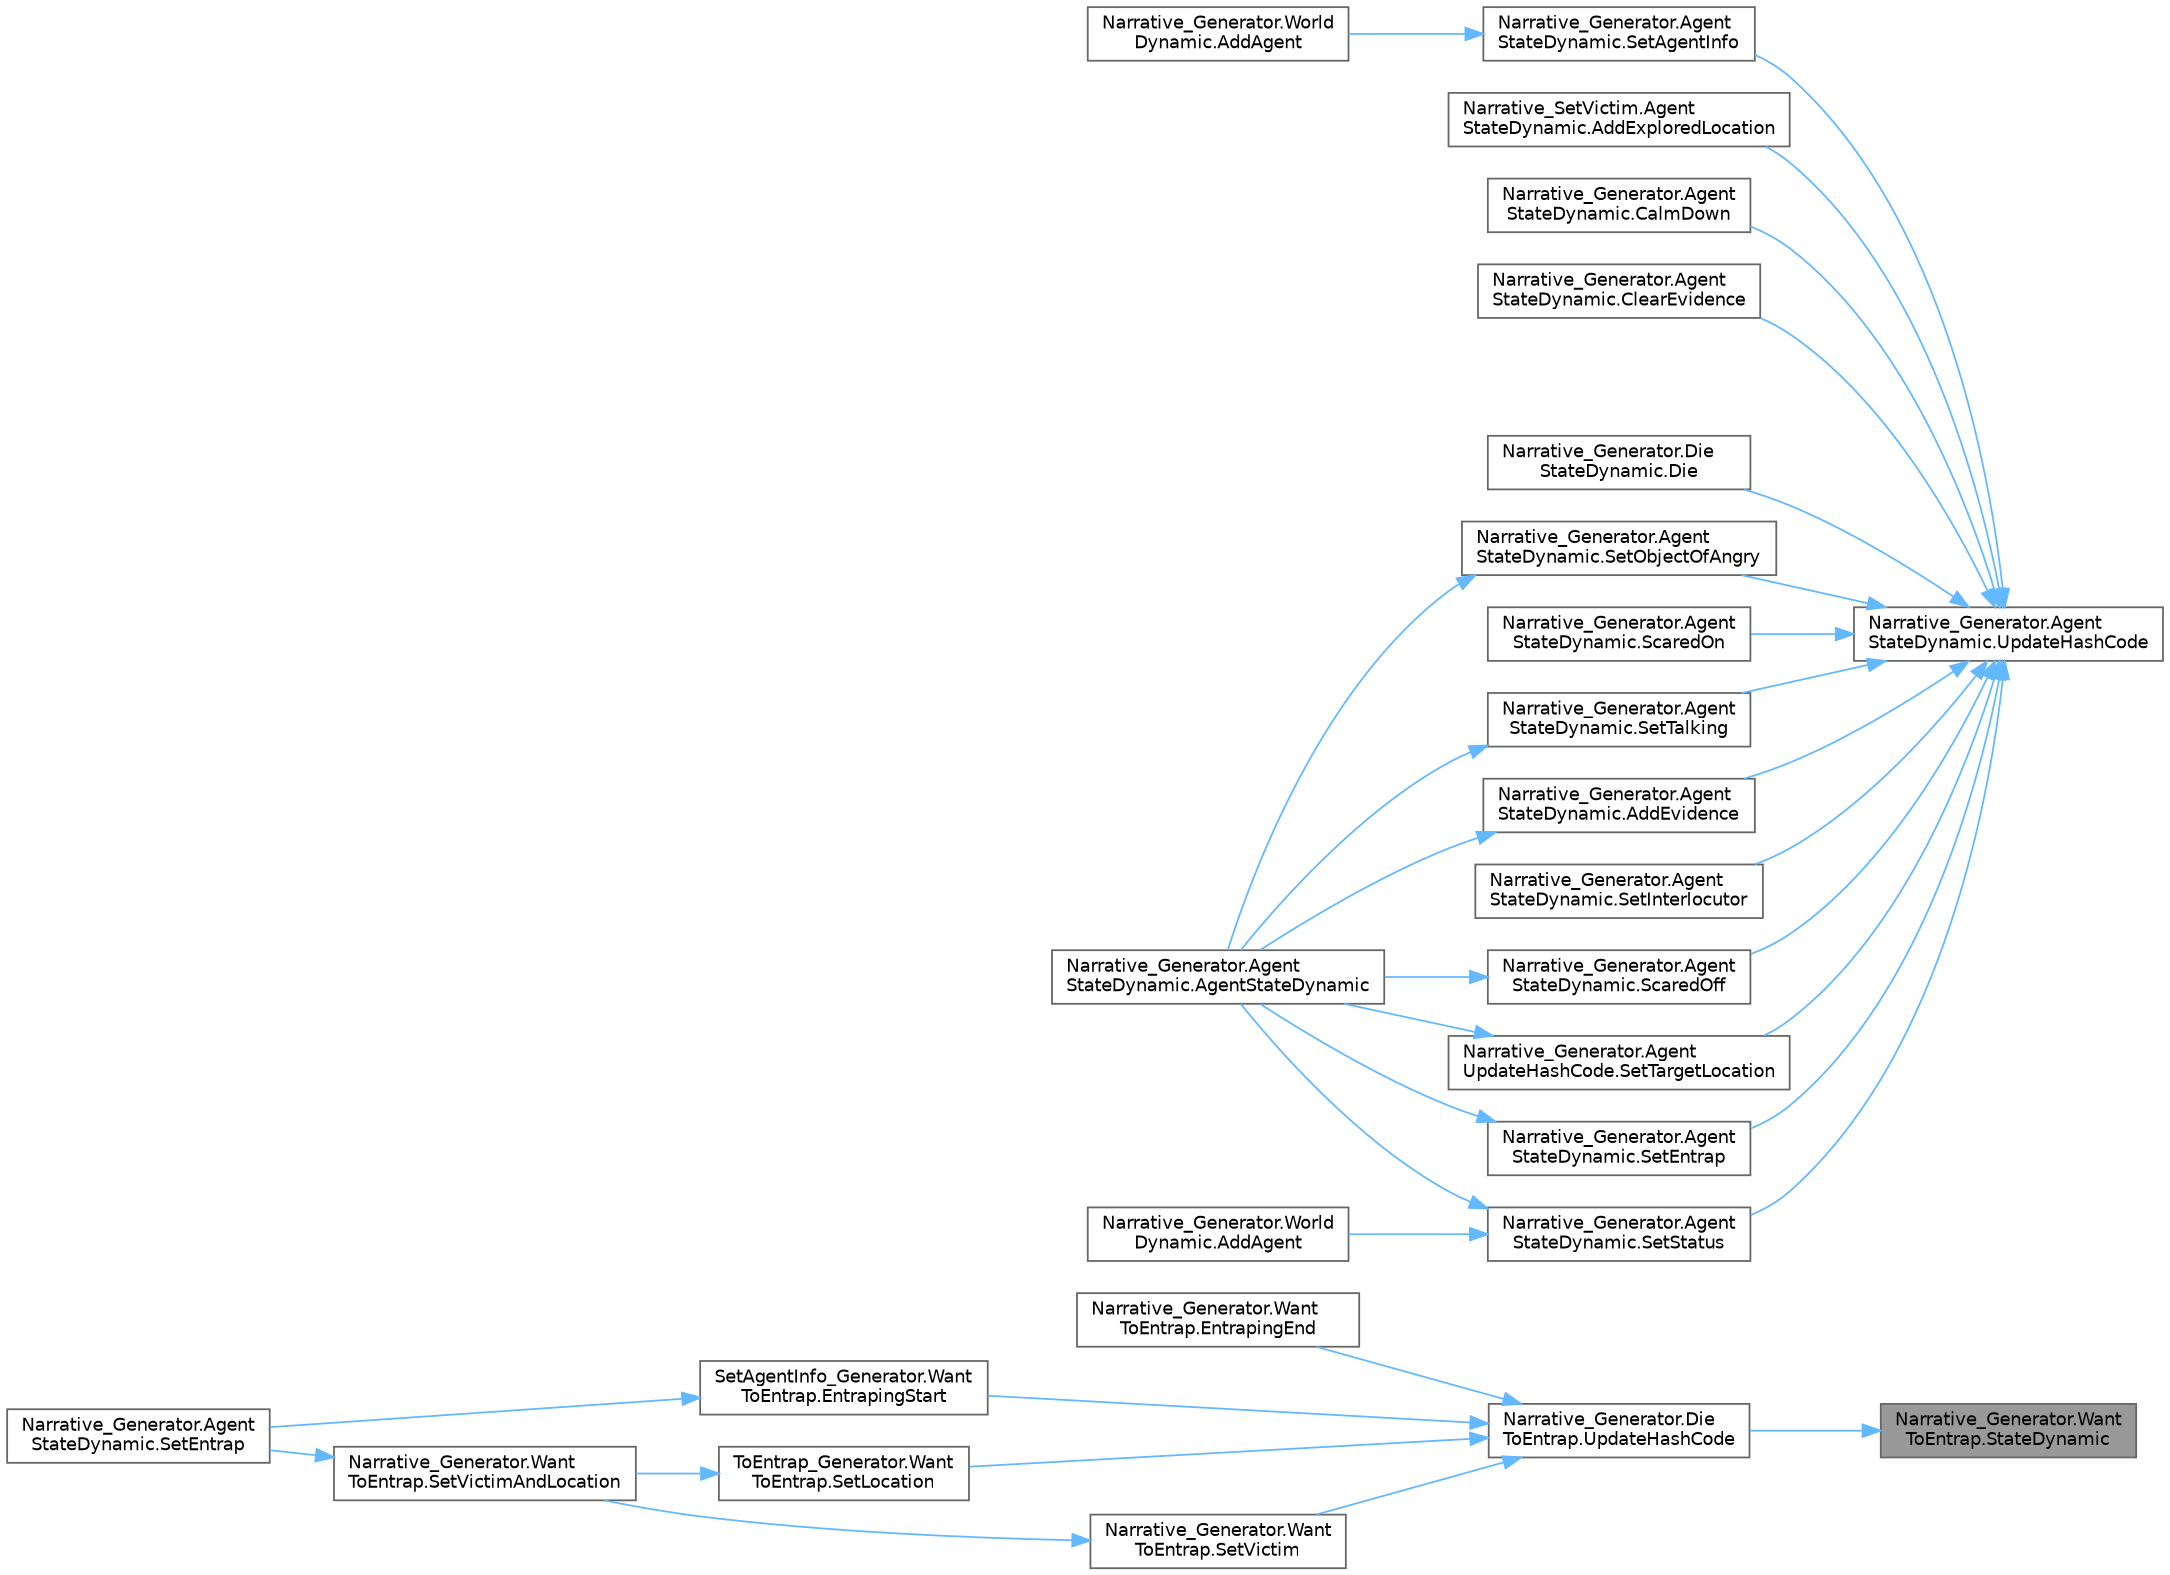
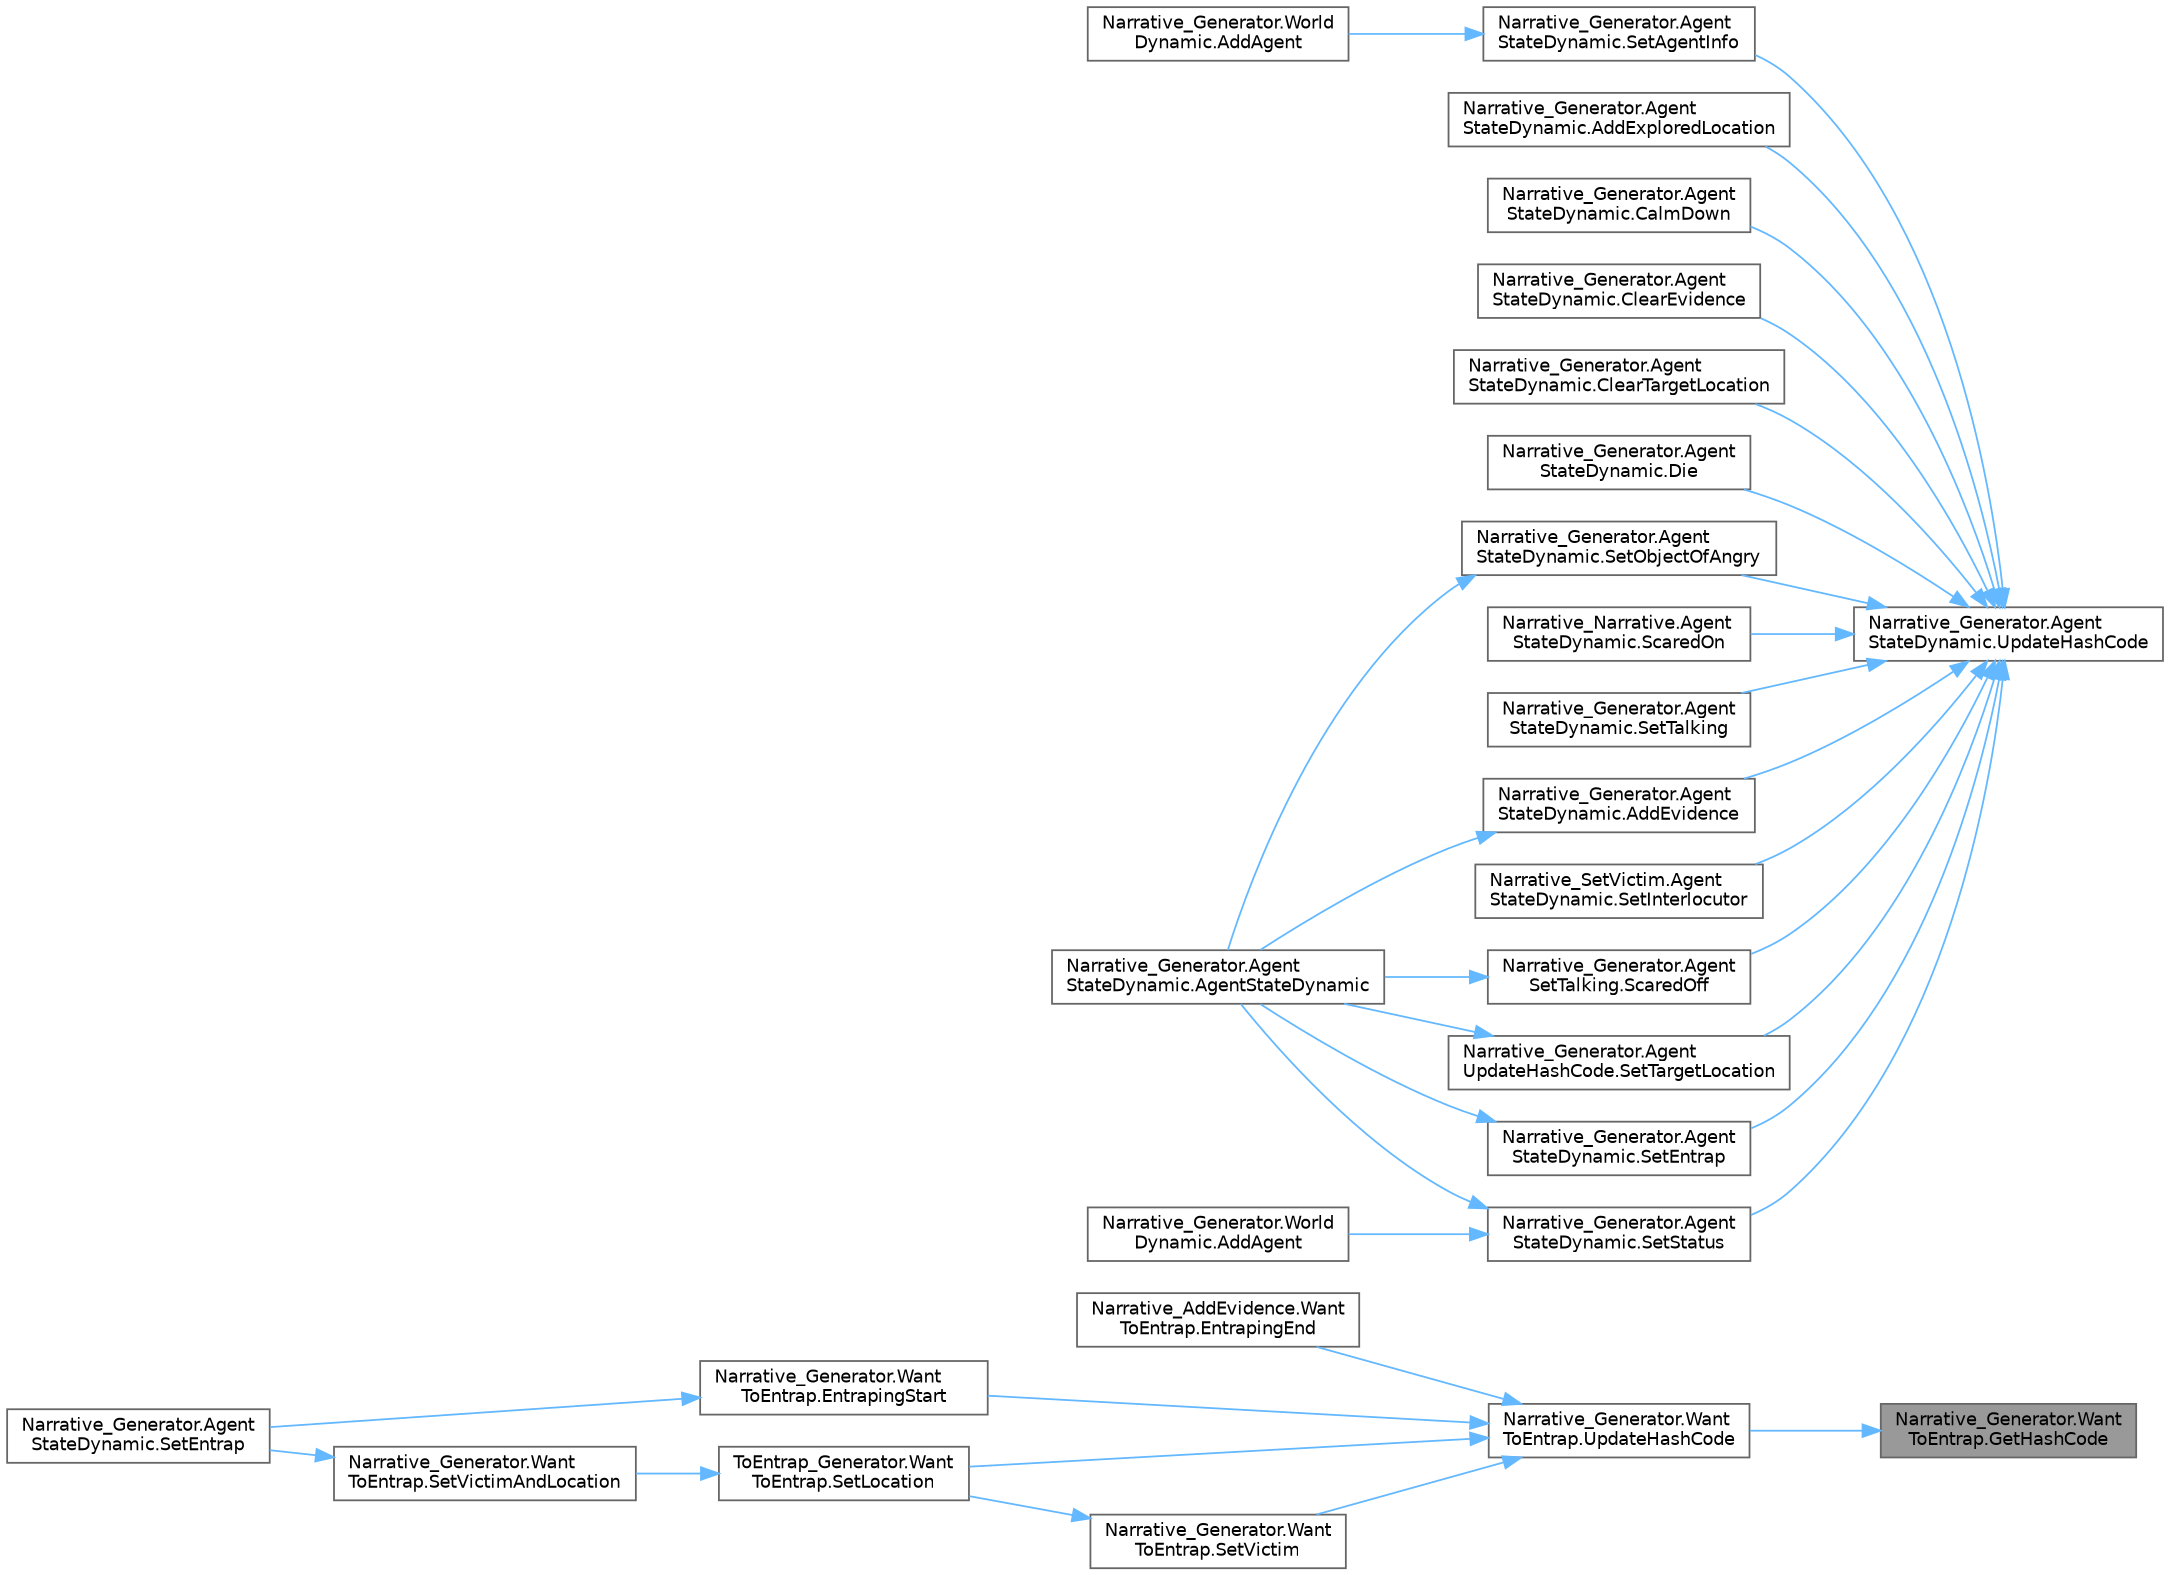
node "Narrative_SetVictim.Agent StateDynamic.AddExploredLocation": label "Narrative_SetVictim.Agent StateDynamic.AddExploredLocation" -> "Narrative_Generator.Agent StateDynamic.AddExploredLocation"
node "Narrative_Generator.Agent StateDynamic.ClearTargetLocation": added
node "Narrative_Generator.Die StateDynamic.Die": label "Narrative_Generator.Die StateDynamic.Die" -> "Narrative_Generator.Agent StateDynamic.Die"
node "Narrative_Generator.Agent StateDynamic.ScaredOn": label "Narrative_Generator.Agent StateDynamic.ScaredOn" -> "Narrative_Narrative.Agent StateDynamic.ScaredOn"
edge "Narrative_Generator.Agent StateDynamic.AgentStateDynamic" -> "Narrative_Generator.Agent StateDynamic.SetTalking": removed
node "Narrative_Generator.Agent StateDynamic.SetInterlocutor": label "Narrative_Generator.Agent StateDynamic.SetInterlocutor" -> "Narrative_SetVictim.Agent StateDynamic.SetInterlocutor"
node "Narrative_Generator.Agent StateDynamic.ScaredOff": label "Narrative_Generator.Agent StateDynamic.ScaredOff" -> "Narrative_Generator.Agent SetTalking.ScaredOff"
node "Narrative_Generator.Want ToEntrap.EntrapingEnd": label "Narrative_Generator.Want ToEntrap.EntrapingEnd" -> "Narrative_AddEvidence.Want ToEntrap.EntrapingEnd"
node "SetAgentInfo_Generator.Want ToEntrap.EntrapingStart": label "SetAgentInfo_Generator.Want ToEntrap.EntrapingStart" -> "Narrative_Generator.Want ToEntrap.EntrapingStart"
node "Narrative_Generator.Die ToEntrap.UpdateHashCode": label "Narrative_Generator.Die ToEntrap.UpdateHashCode" -> "Narrative_Generator.Want ToEntrap.UpdateHashCode"
node "Narrative_Generator.Want ToEntrap.StateDynamic": label "Narrative_Generator.Want ToEntrap.StateDynamic" -> "Narrative_Generator.Want ToEntrap.GetHashCode"
edge "Narrative_Generator.Want ToEntrap.SetVictimAndLocation" -> "Narrative_Generator.Want ToEntrap.SetVictim": now "ToEntrap_Generator.Want ToEntrap.SetLocation" -> "Narrative_Generator.Want ToEntrap.SetVictim"
